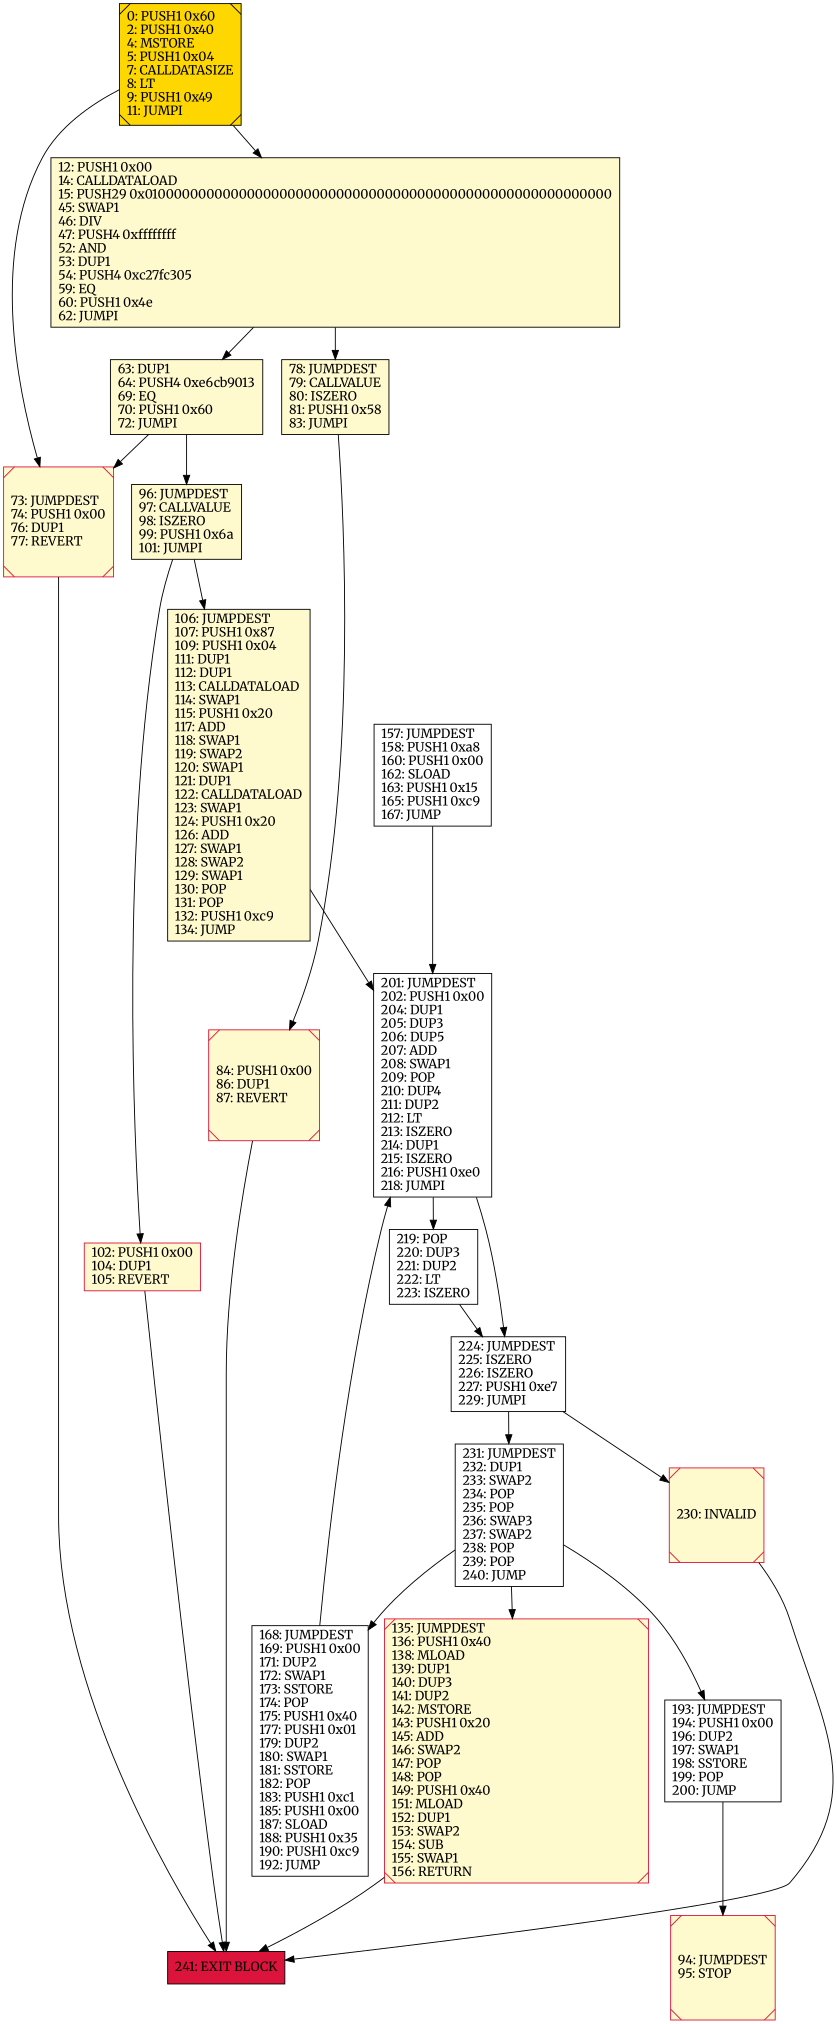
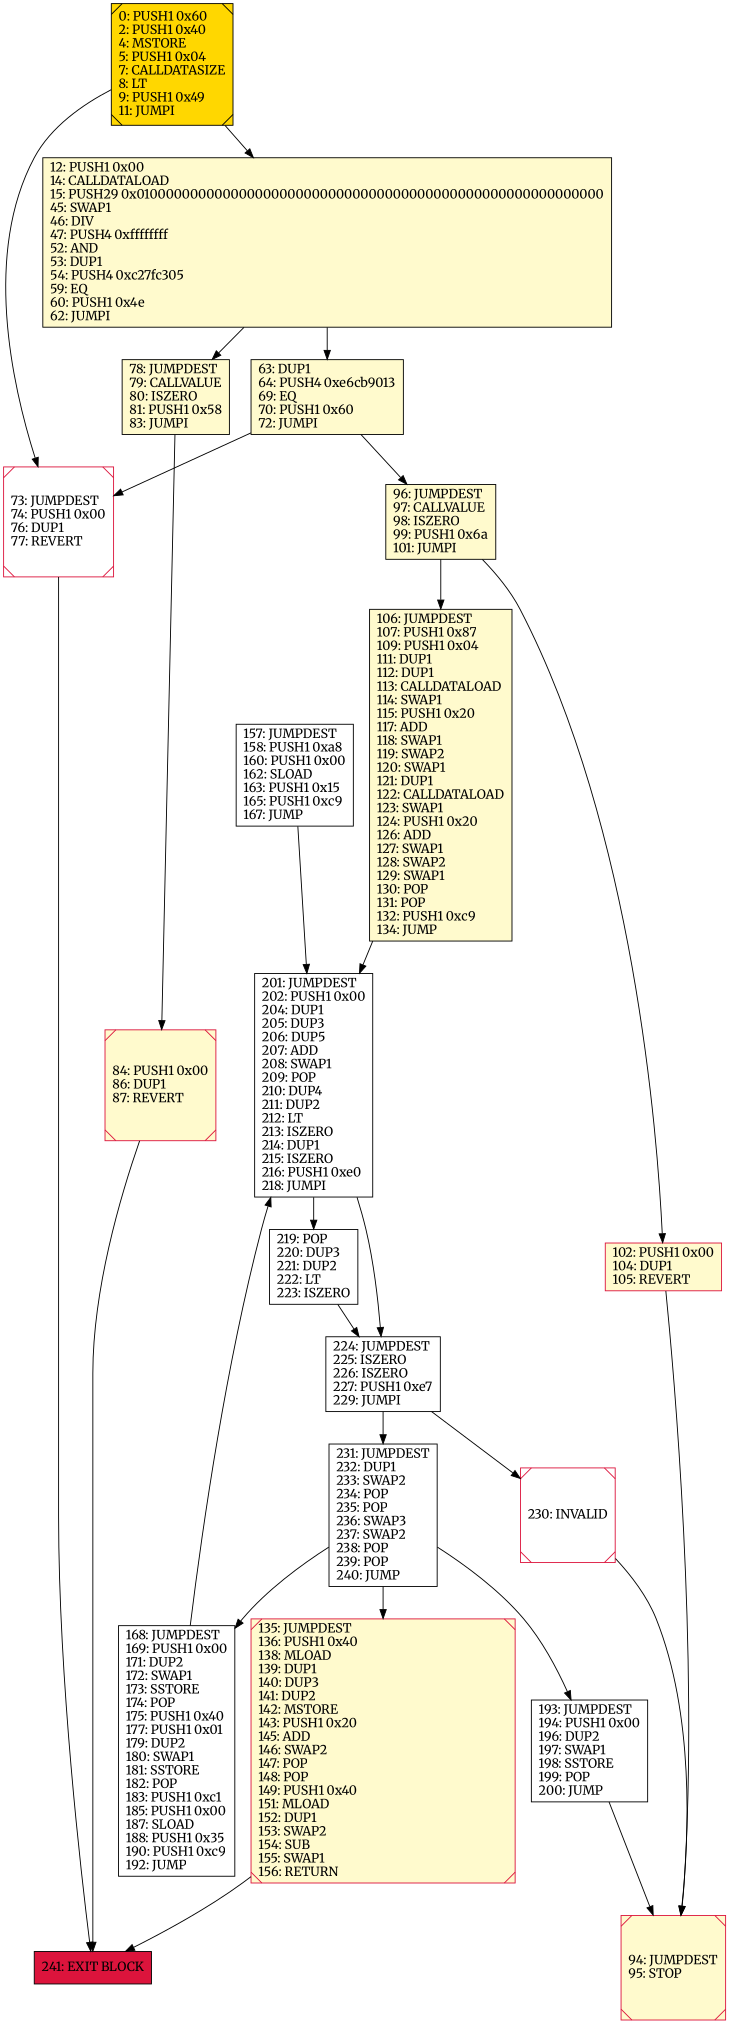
node "73: JUMPDEST 74: PUSH1 0x00 76: DUP1 77: REVERT": fillcolor lemonchiffon -> white
node "230: INVALID": fillcolor lemonchiffon -> white
edge "102: PUSH1 0x00 104: DUP1 105: REVERT" -> "241: EXIT BLOCK": now "102: PUSH1 0x00 104: DUP1 105: REVERT" -> "94: JUMPDEST 95: STOP"
edge "230: INVALID" -> "241: EXIT BLOCK": now "230: INVALID" -> "94: JUMPDEST 95: STOP"
